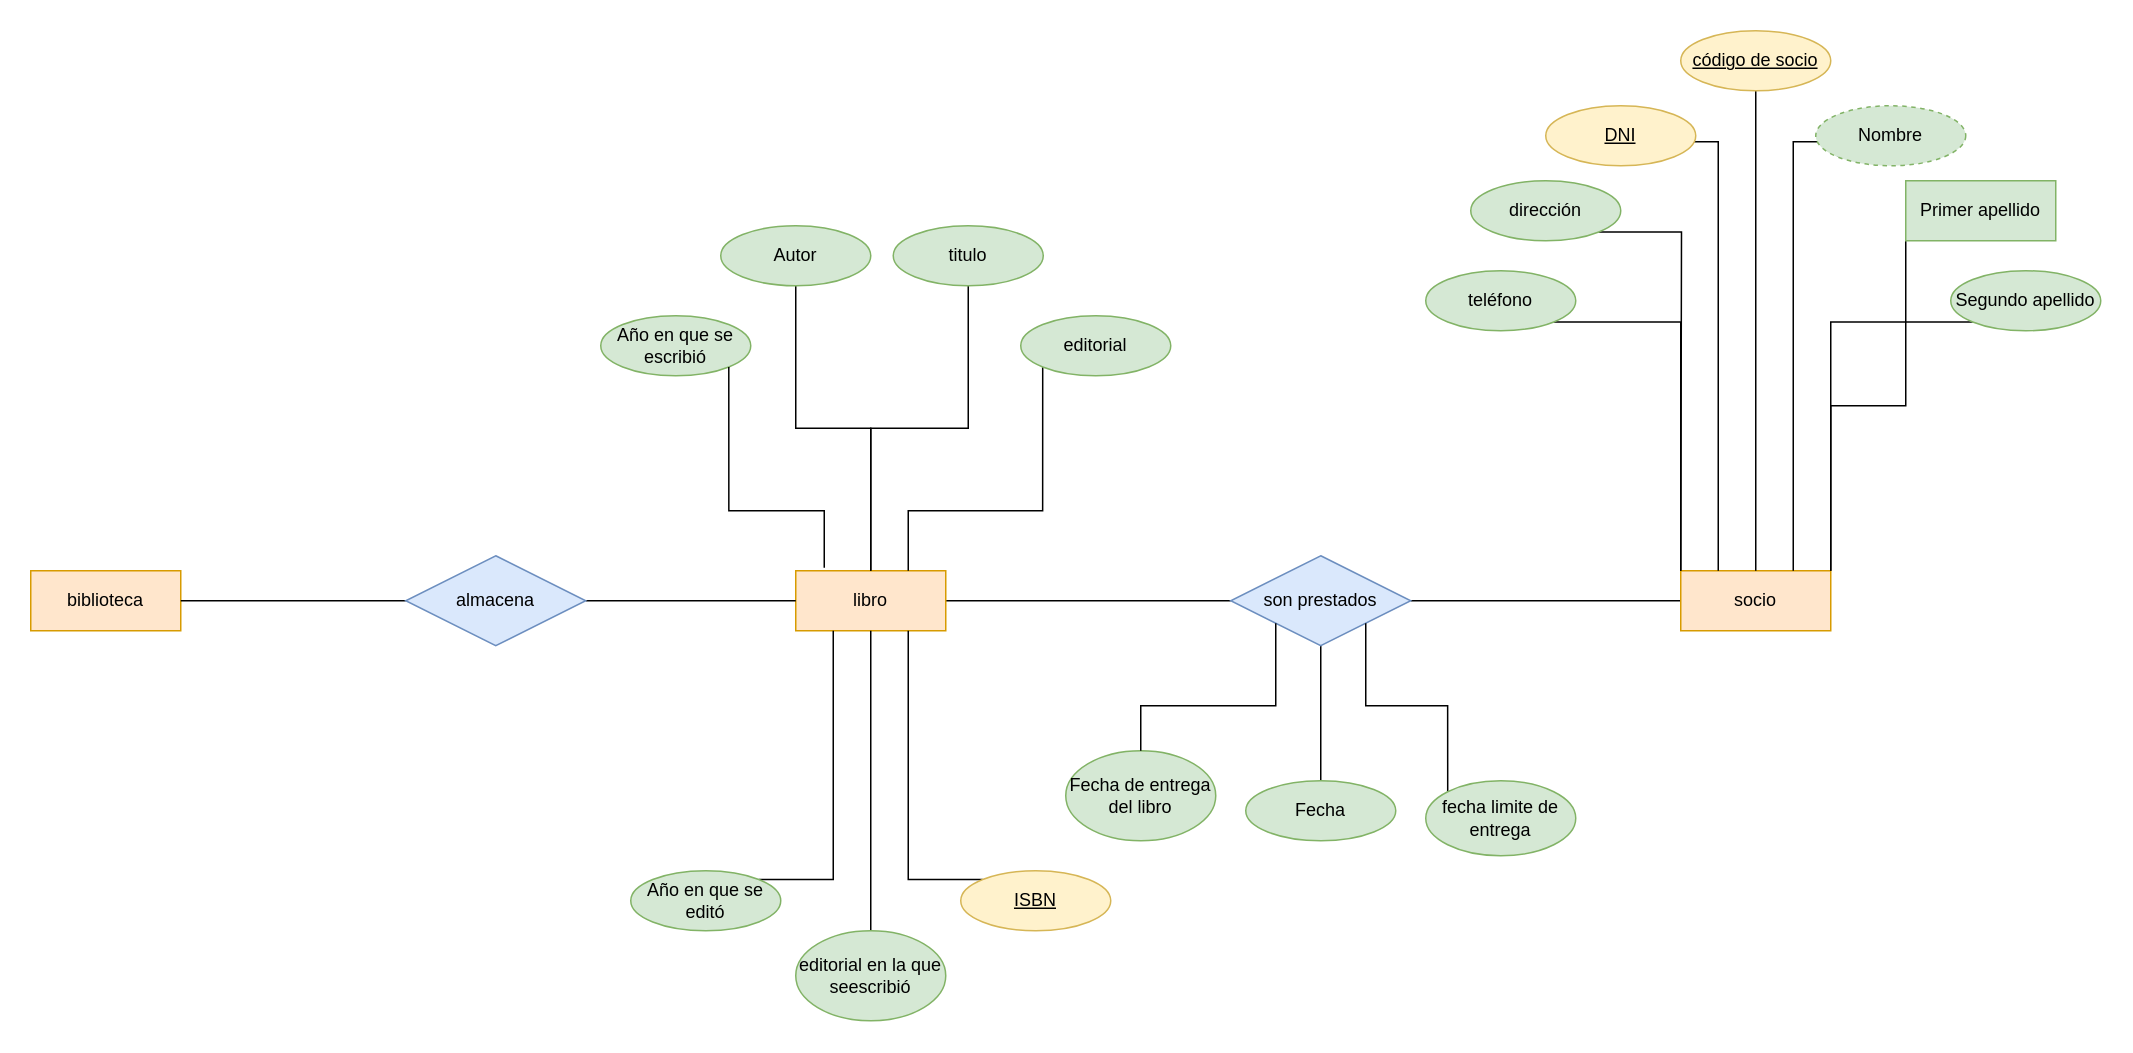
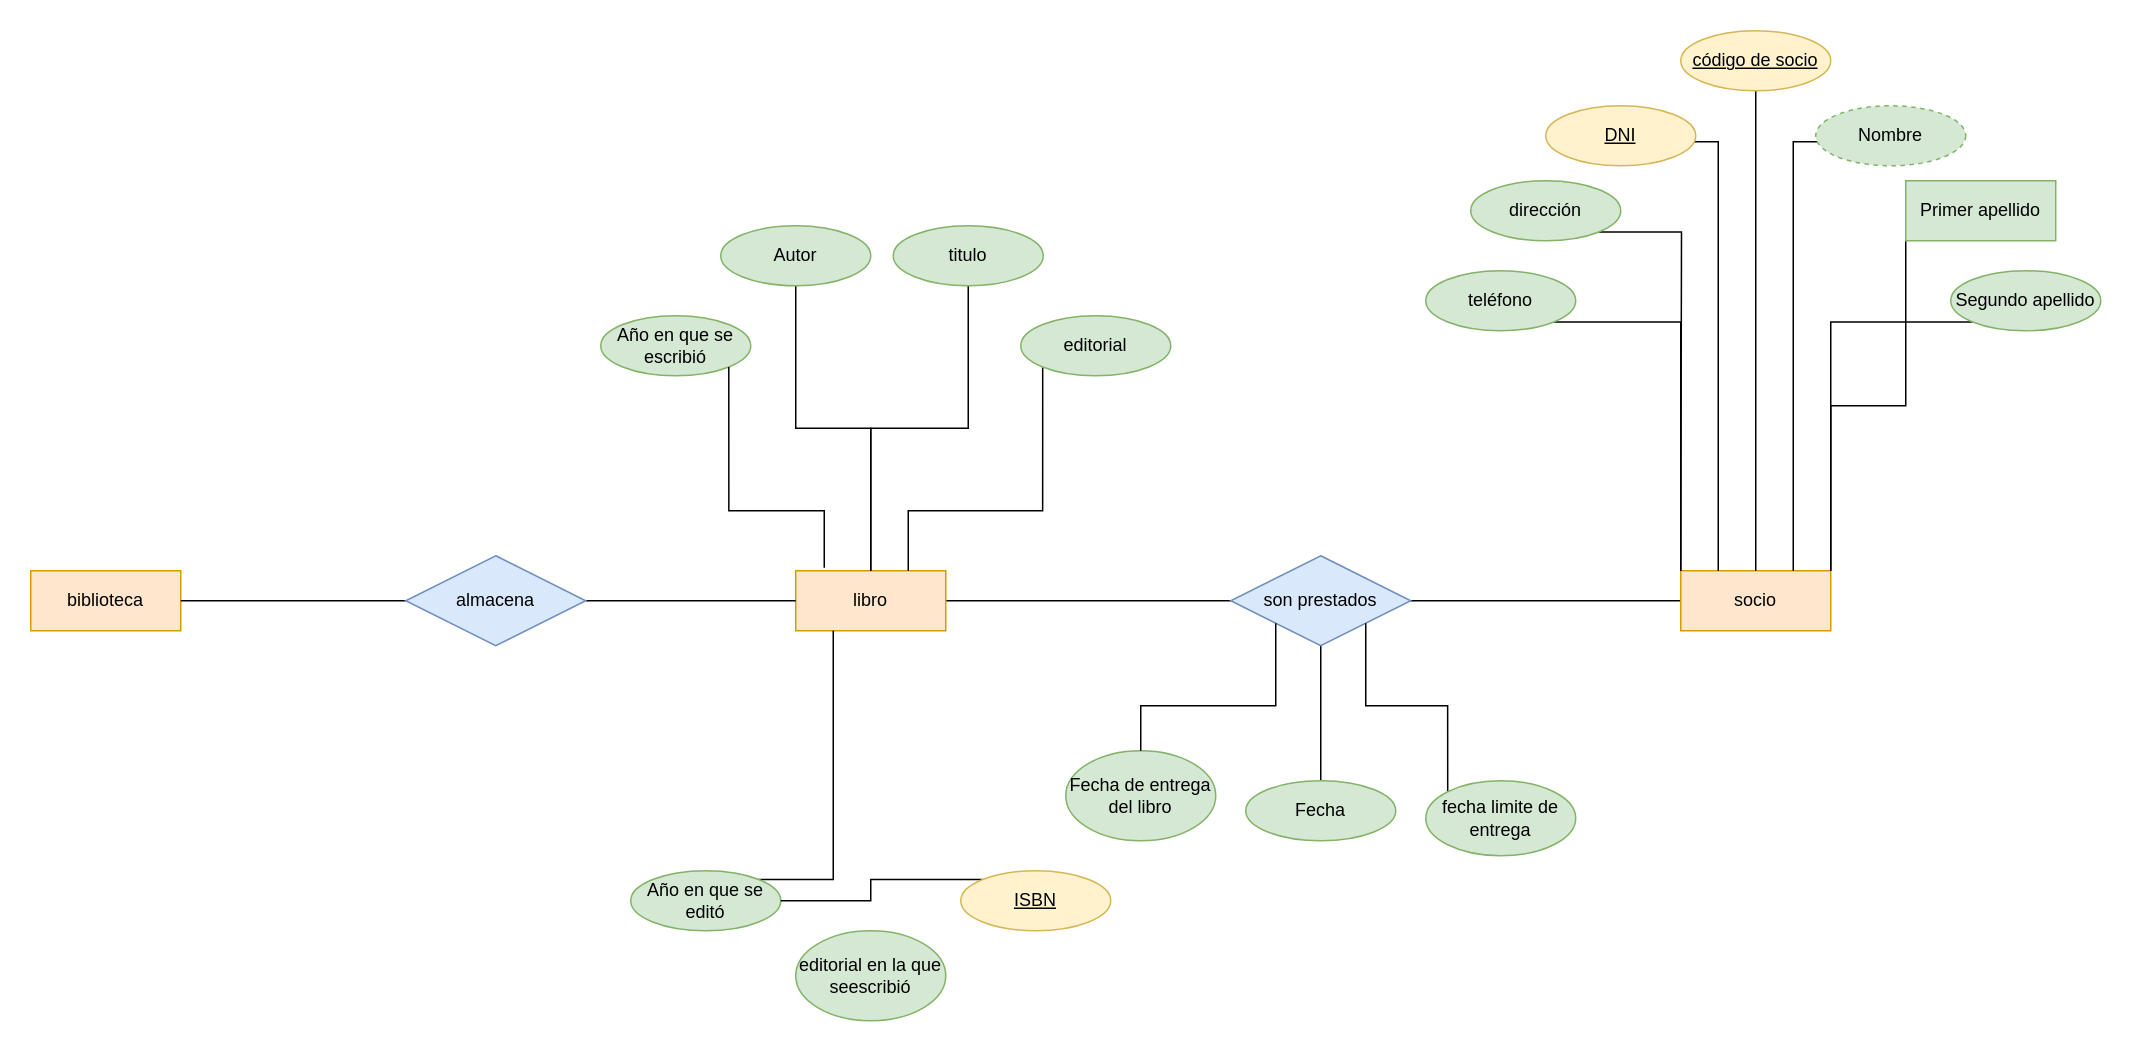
edge "libro" -- "editorial en la que seescribió": removed
edge "libro" -- "ISBN": now "Año en que se editó" -- "ISBN"
